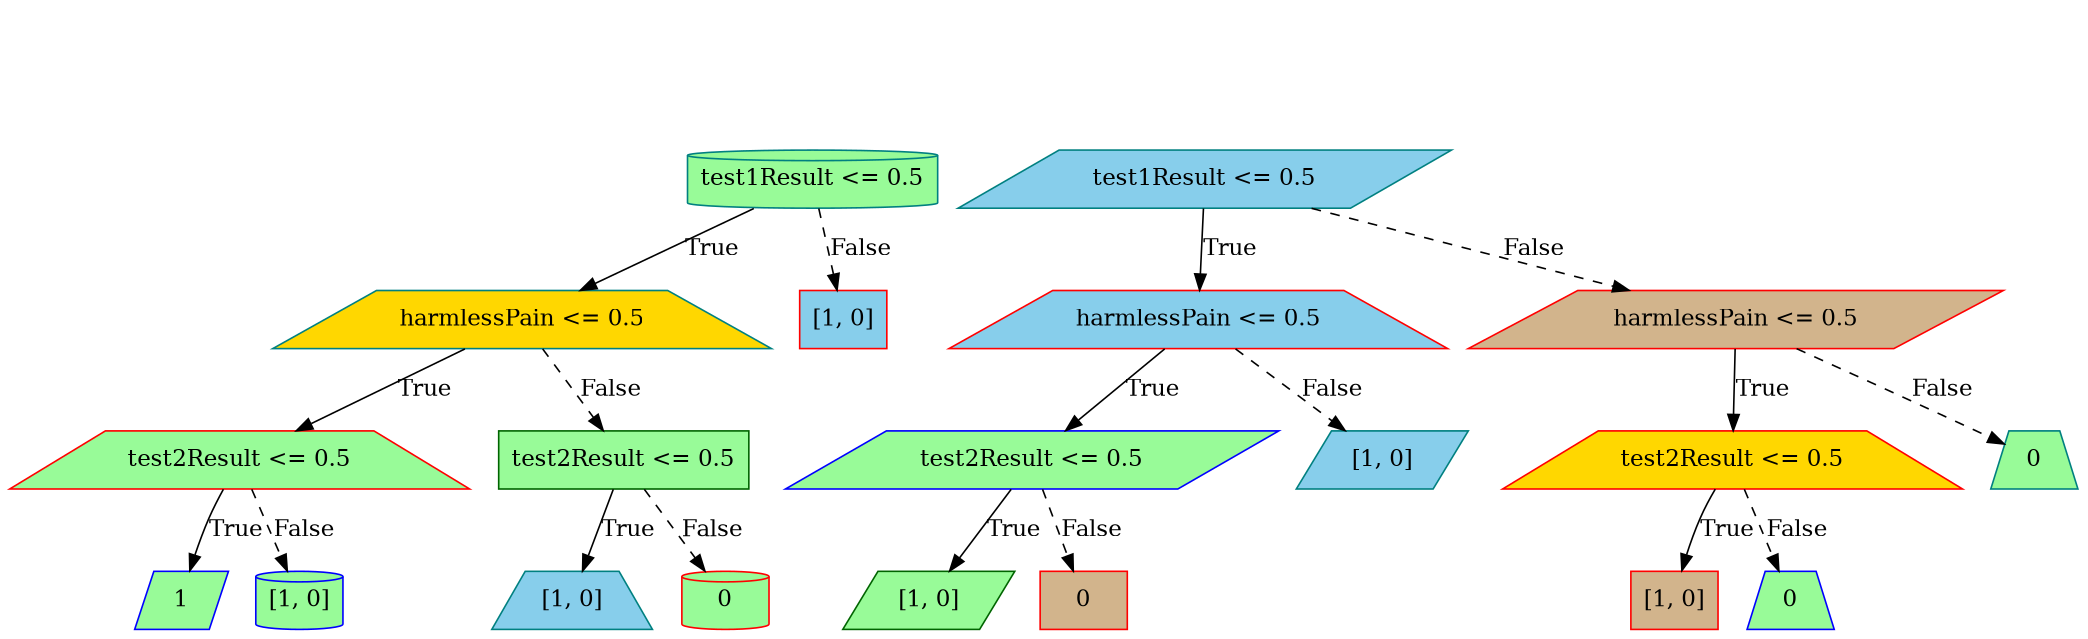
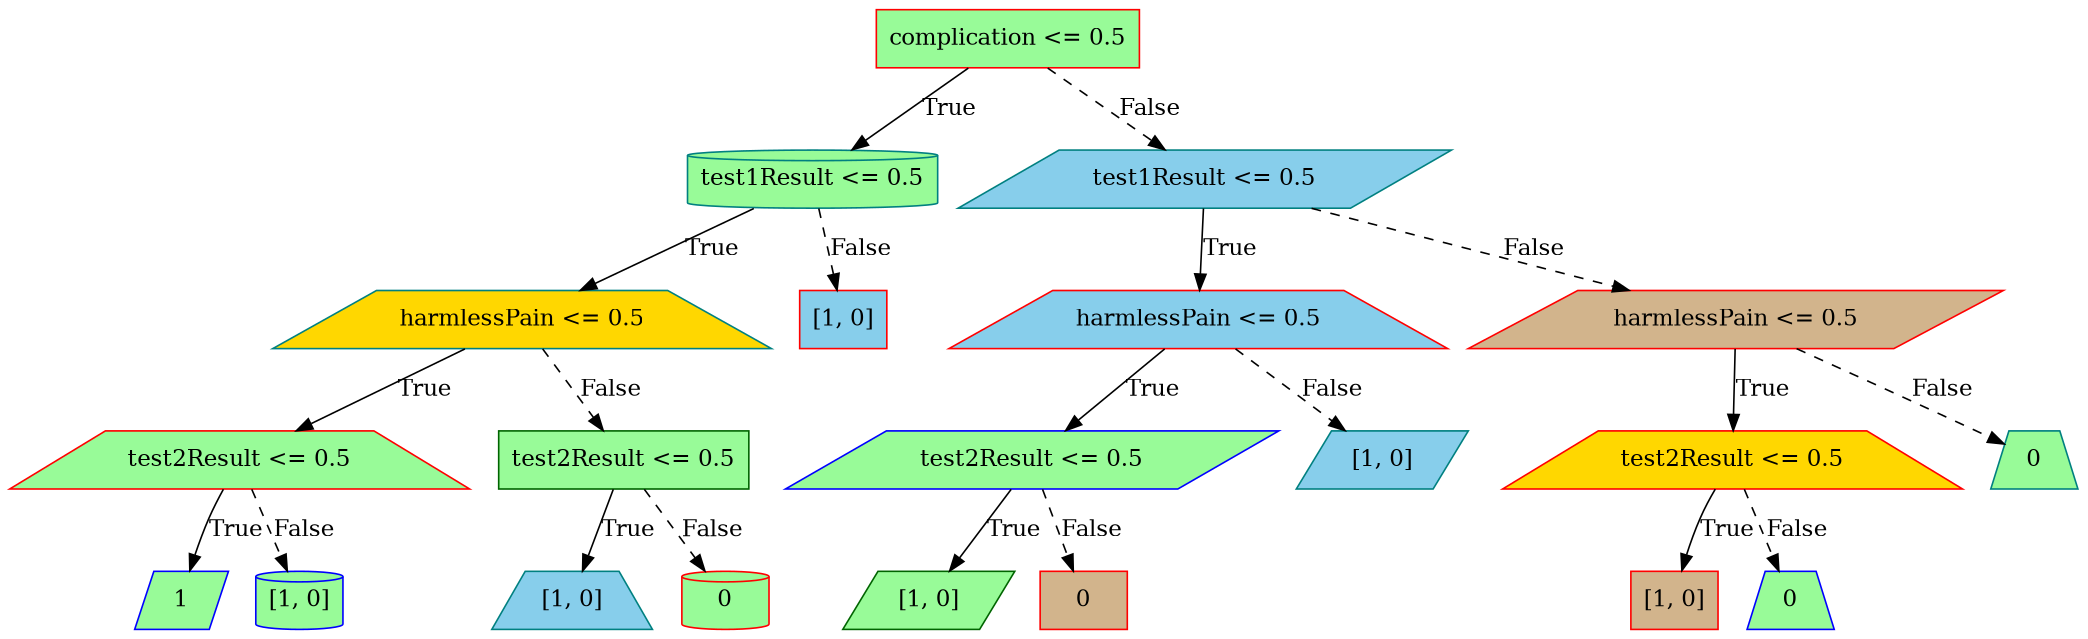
node "complication <= 0.5": added
